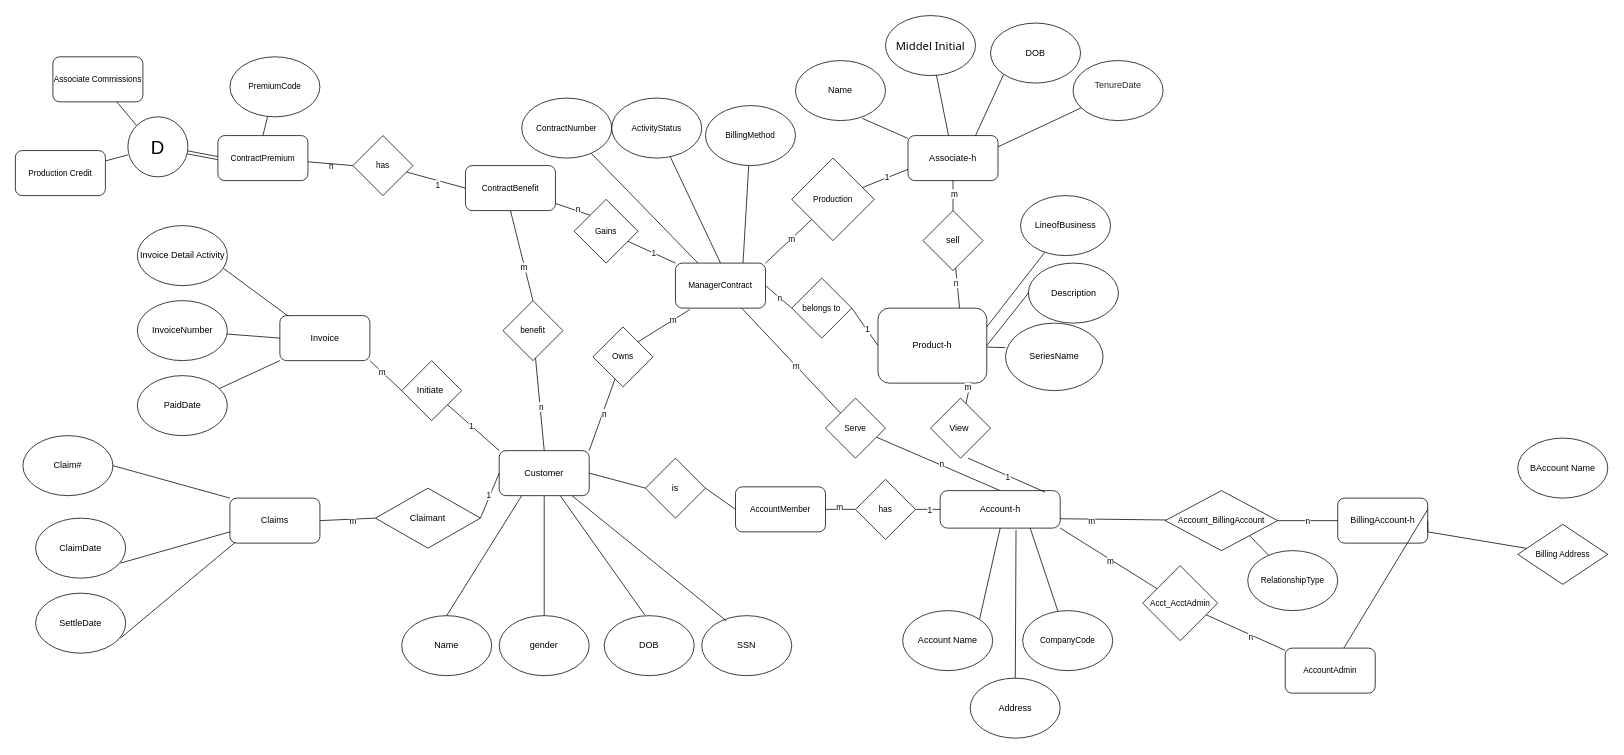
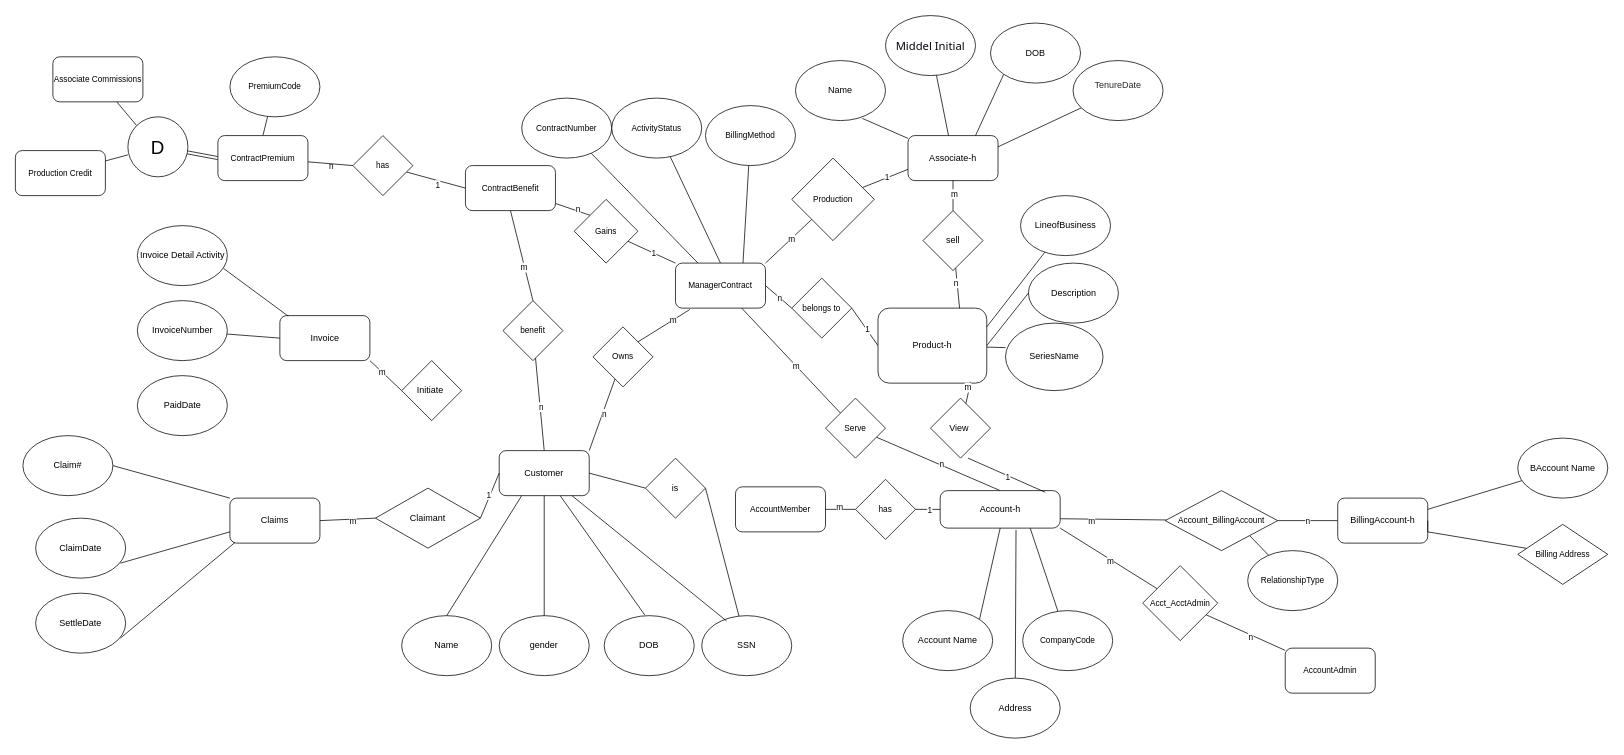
edge "Invoice" -- "PaidDate": removed
edge "Initiate" -- "Customer": removed, label "1"
edge "is" -- "AccountMember": now "is" -- "SSN"
edge "BillingAccount-h" -- "AccountAdmin": now "BillingAccount-h" -- "BAccount Name"
